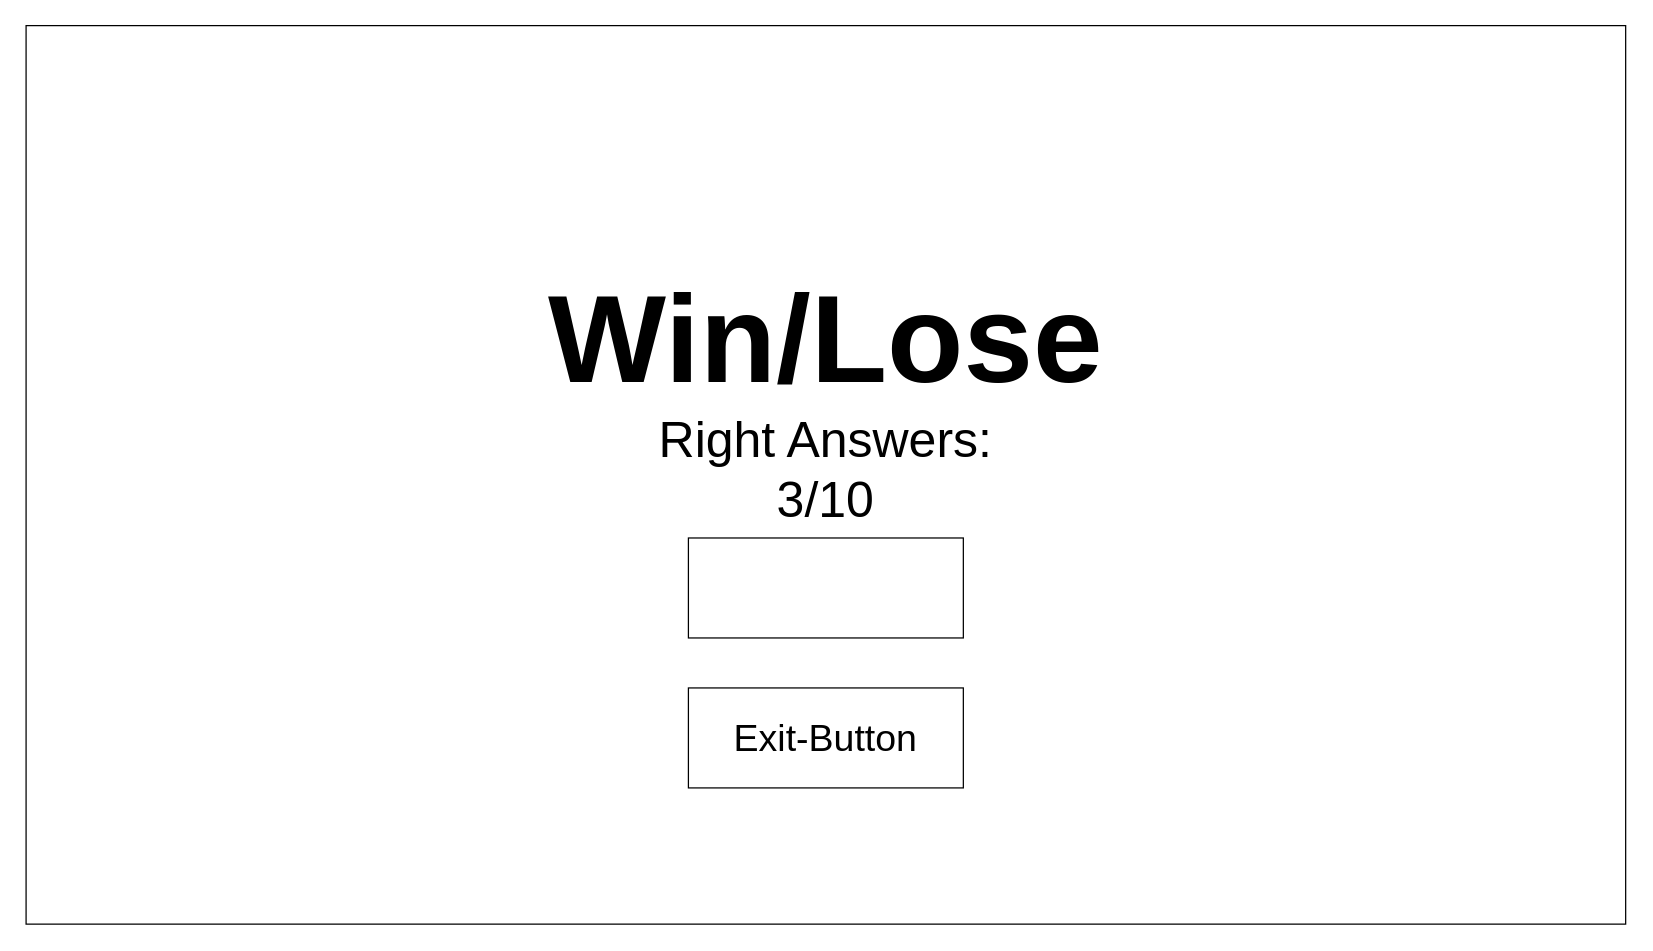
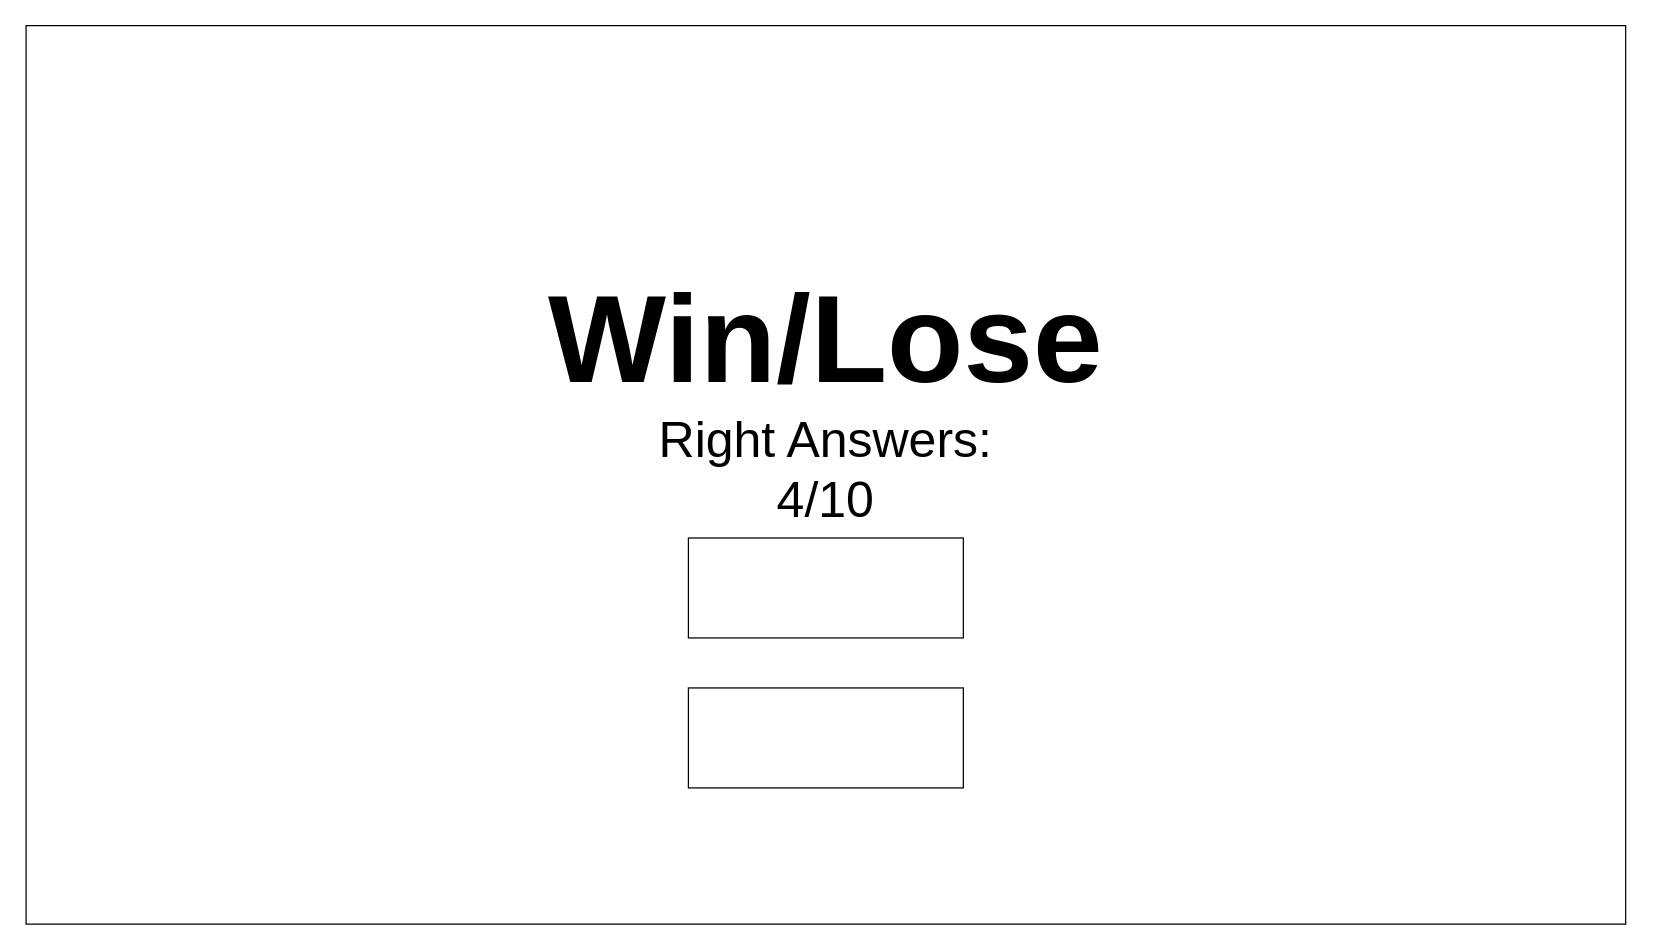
node "Right Answers: 3/10": label "Right Answers: 3/10" -> "Right Answers: 4/10"
node "Exit-Button": removed
